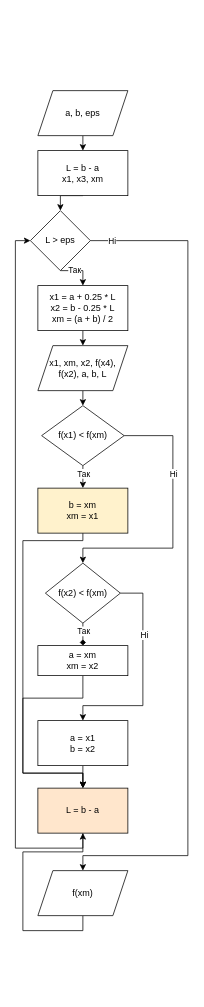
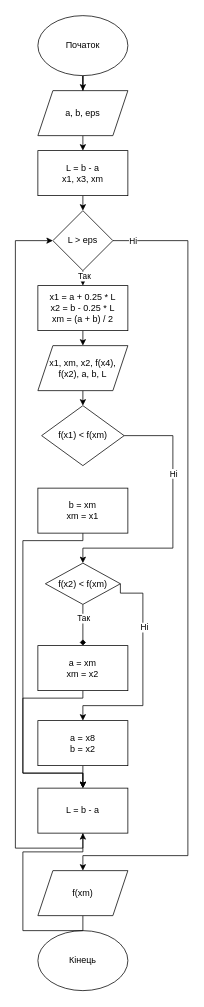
node "Початок": added
edge "Початок" -> "a, b, eps": added
node "L > eps": moved (60, 240) -> (83, 240)
edge "f(x1) < f(xm)" -> "b = xm xm = x1": removed, label "Так"
node "b = xm xm = x1": fillcolor #fff2cc -> #ffffff
node "f(x2) < f(xm)": size 75x60 -> 75x41
node "a = xm xm = x2": size 90x30 -> 90x45
node "a = x1 b = x2": label "a = x1 b = x2" -> "a = x8 b = x2"
node "L = b - a": fillcolor #ffe6cc -> #ffffff
node "Кінець": added
